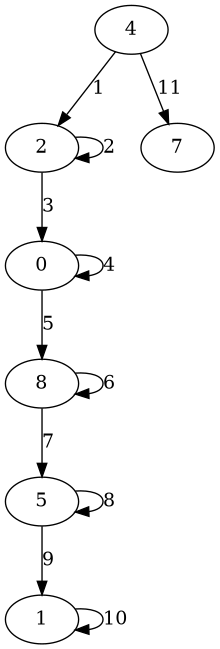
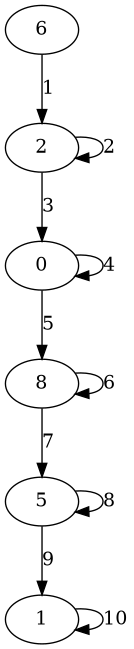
node "4": label "4" -> "6"
node "7": removed
